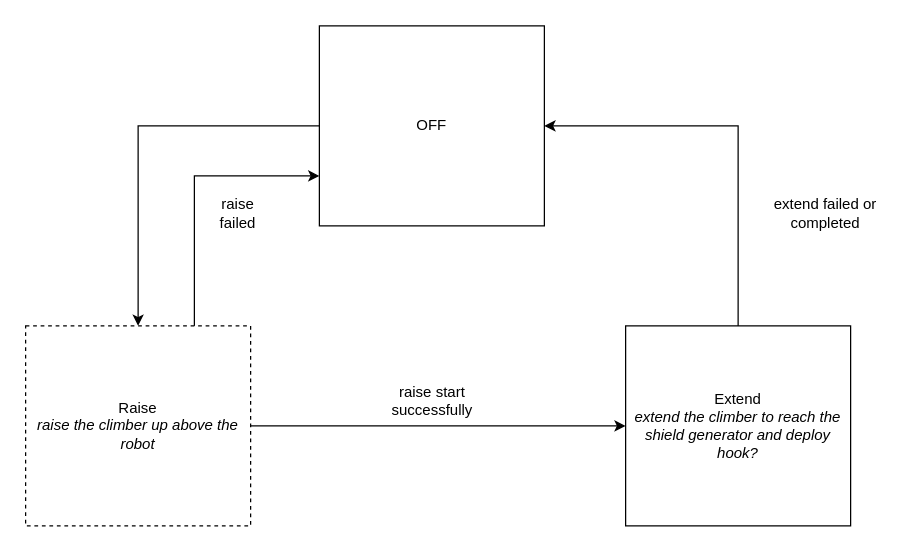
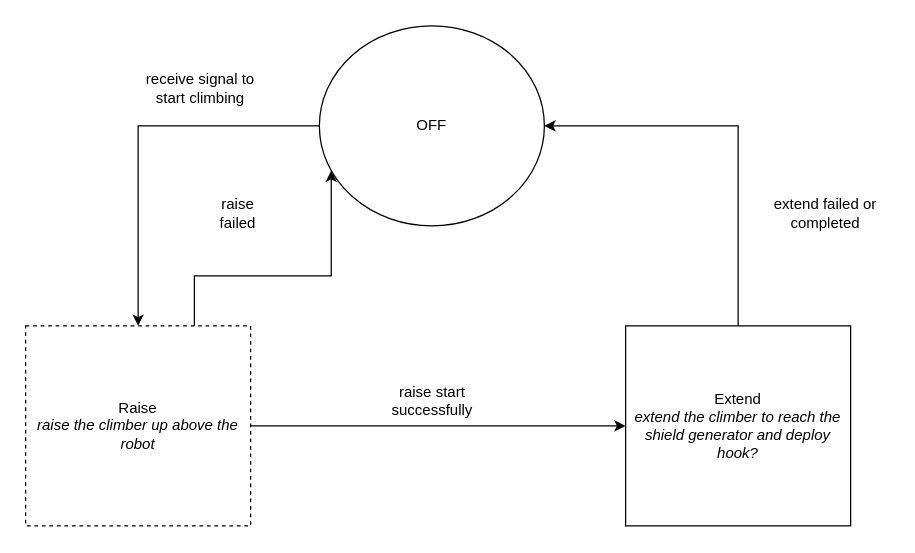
node "receive signal to start climbing": added
node "OFF": shape rectangle -> ellipse
